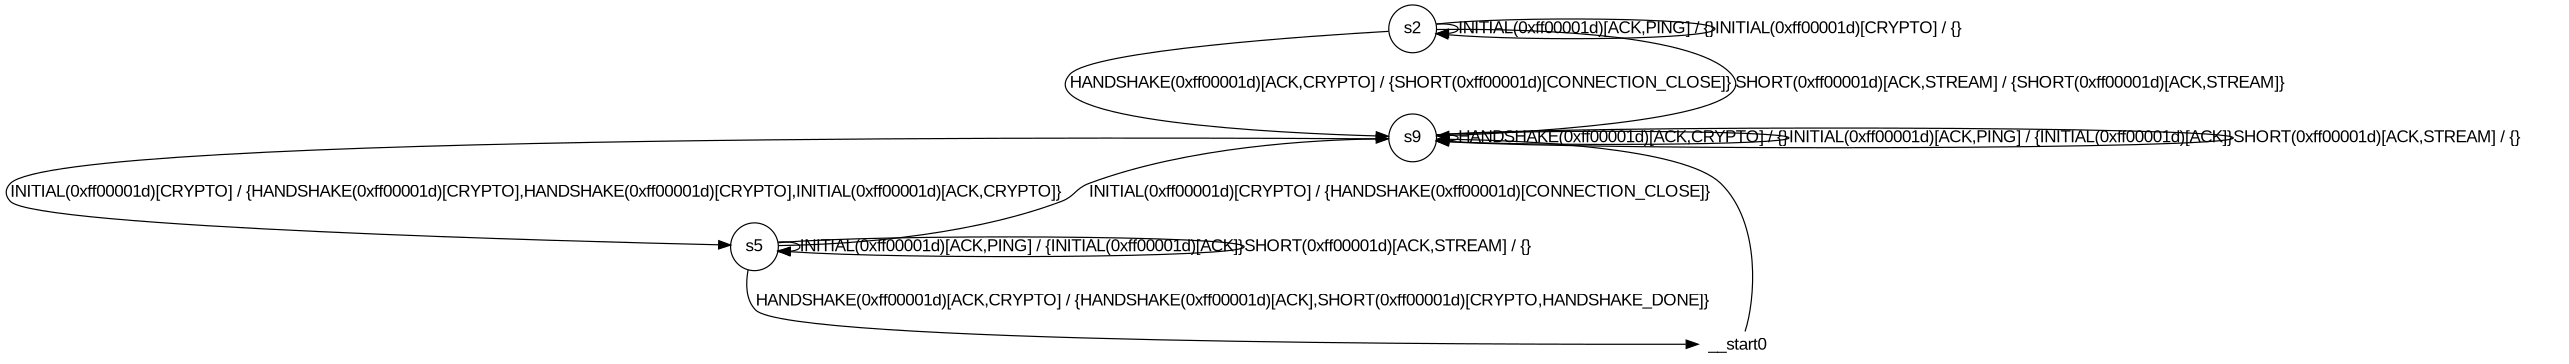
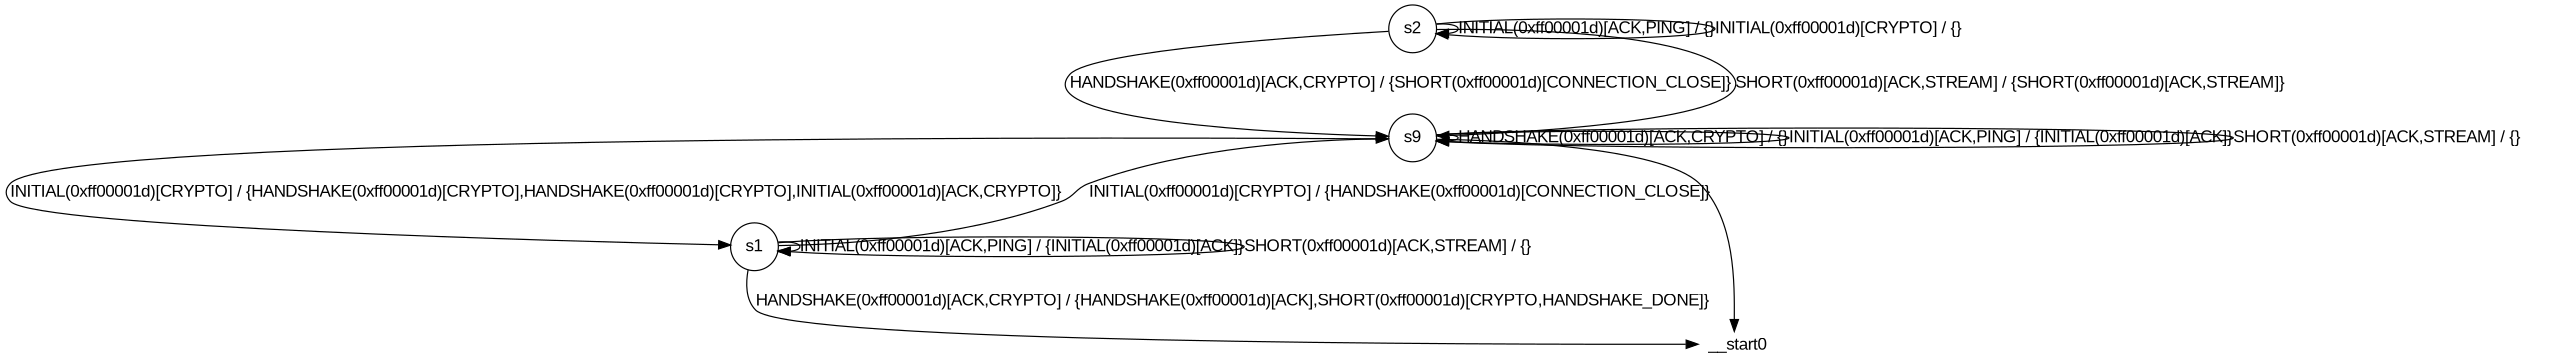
edge "__start0" -> "s9": reversed
node "s5": label "s5" -> "s1"
